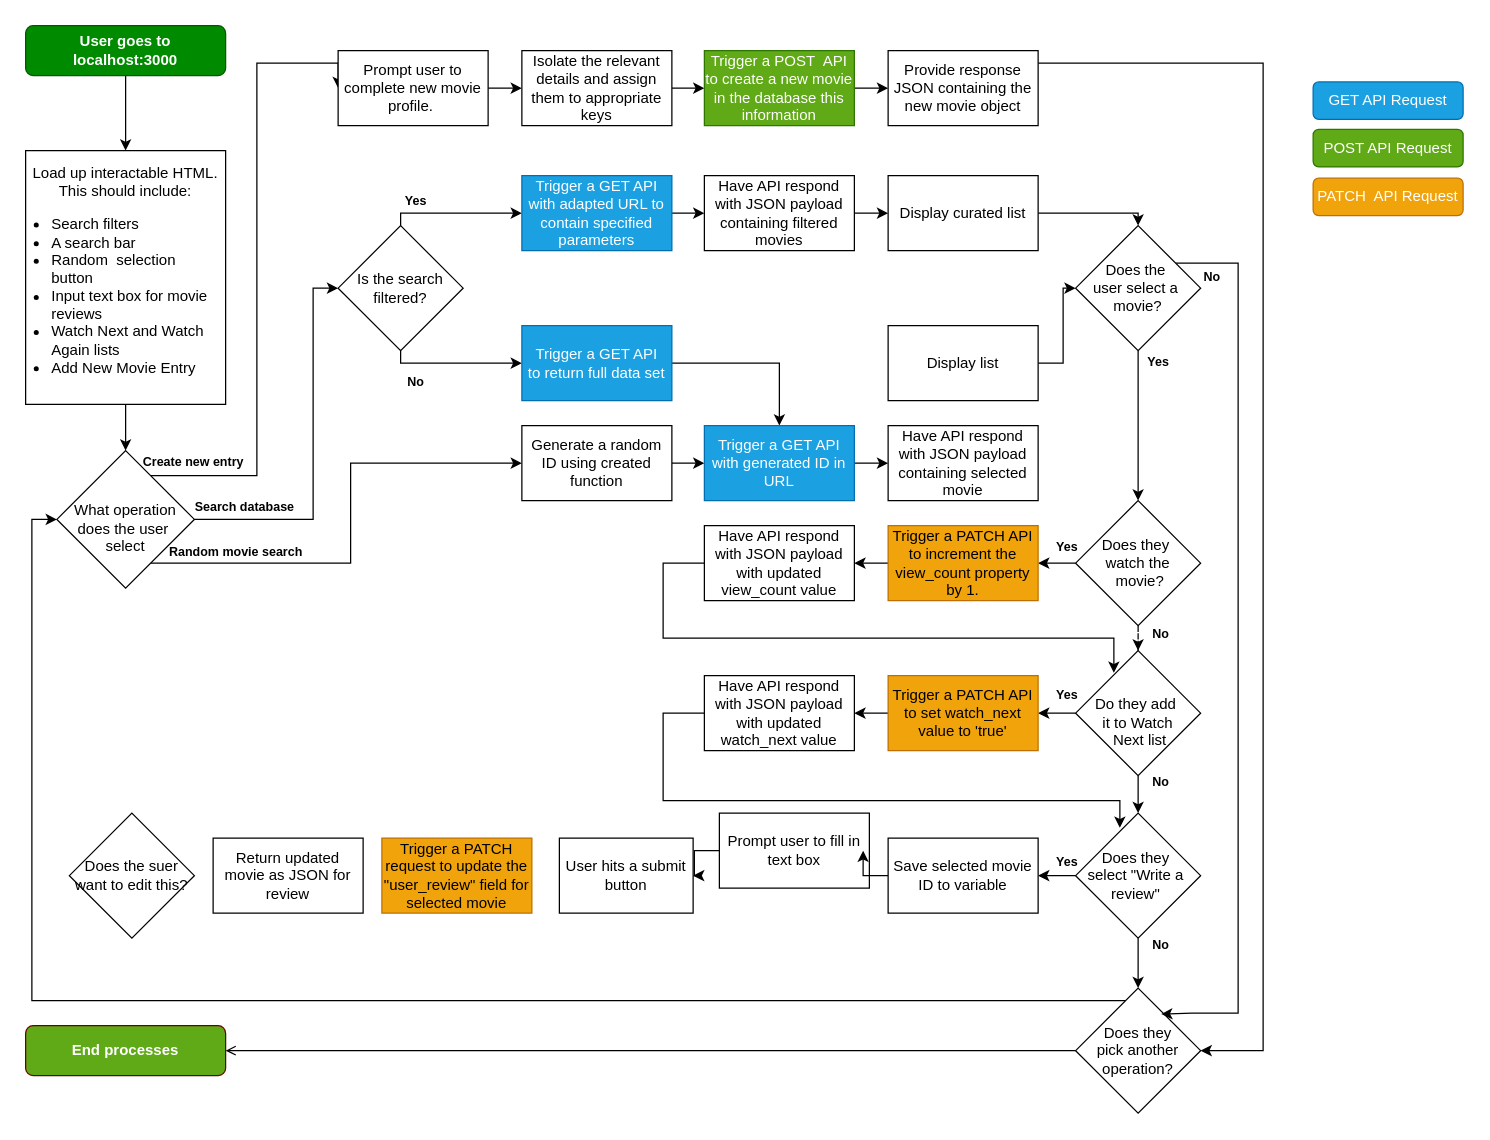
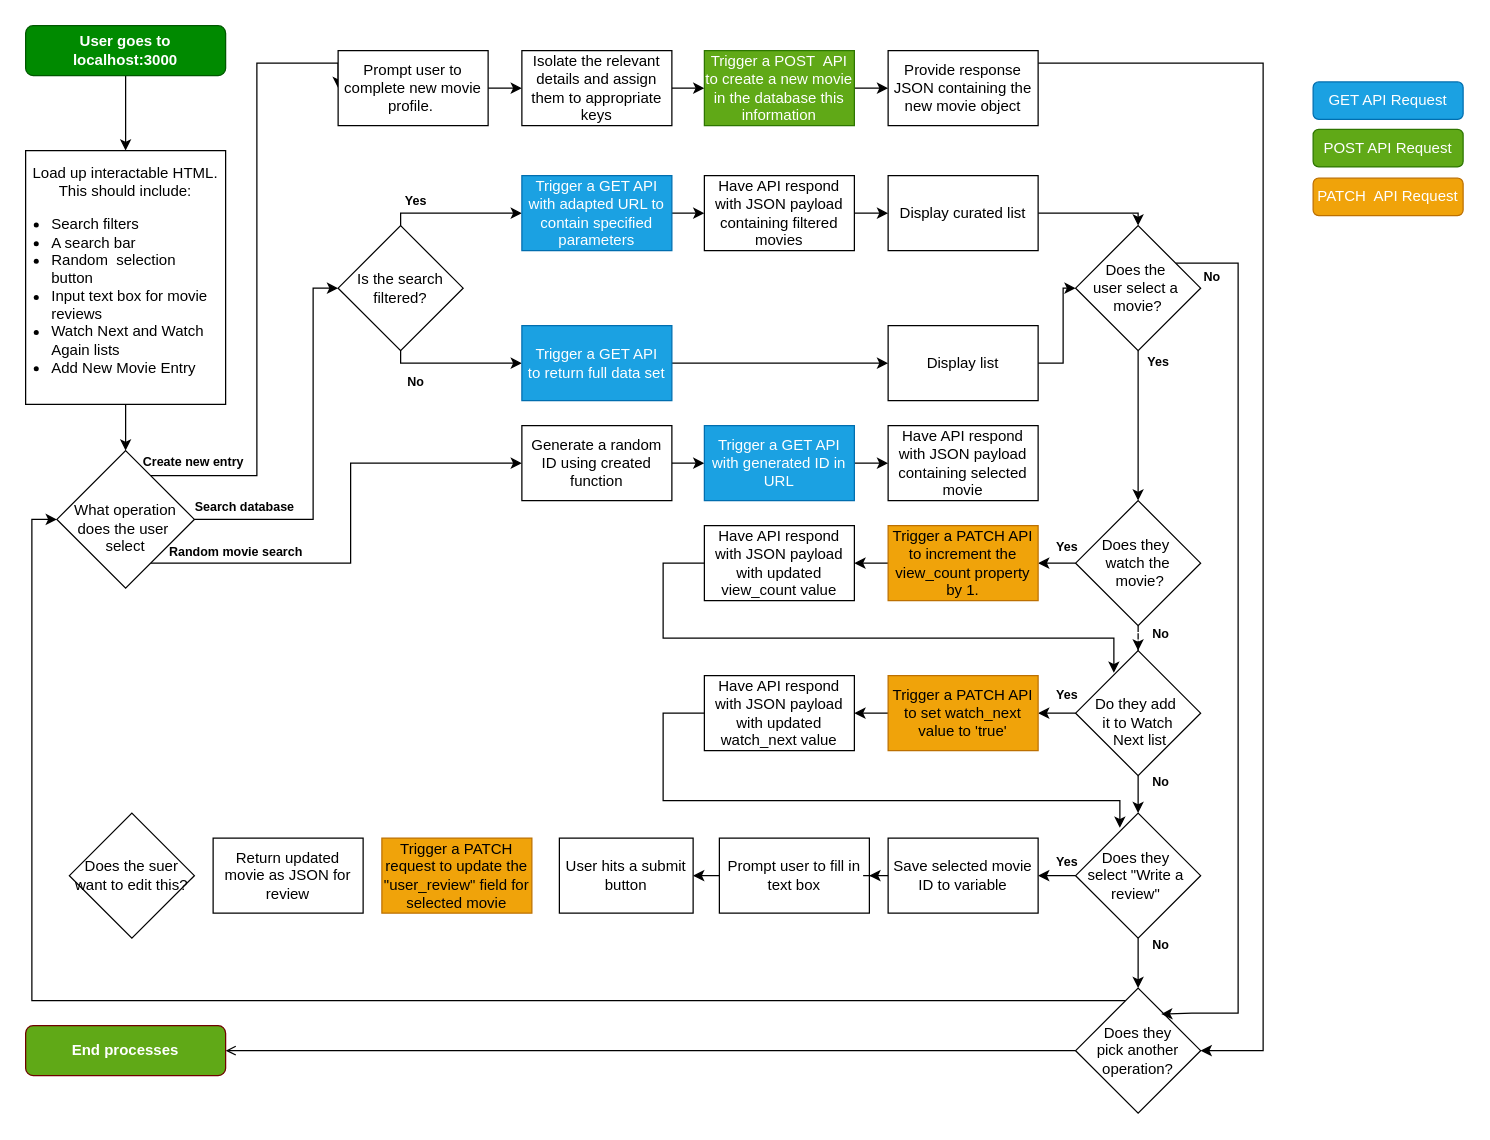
edge "Trigger a GET API to return full data set" -> "Trigger a GET API with generated ID in URL": now "Trigger a GET API to return full data set" -> "Display list"
node "Prompt user to fill in text box": moved (794, 851) -> (794, 876)
